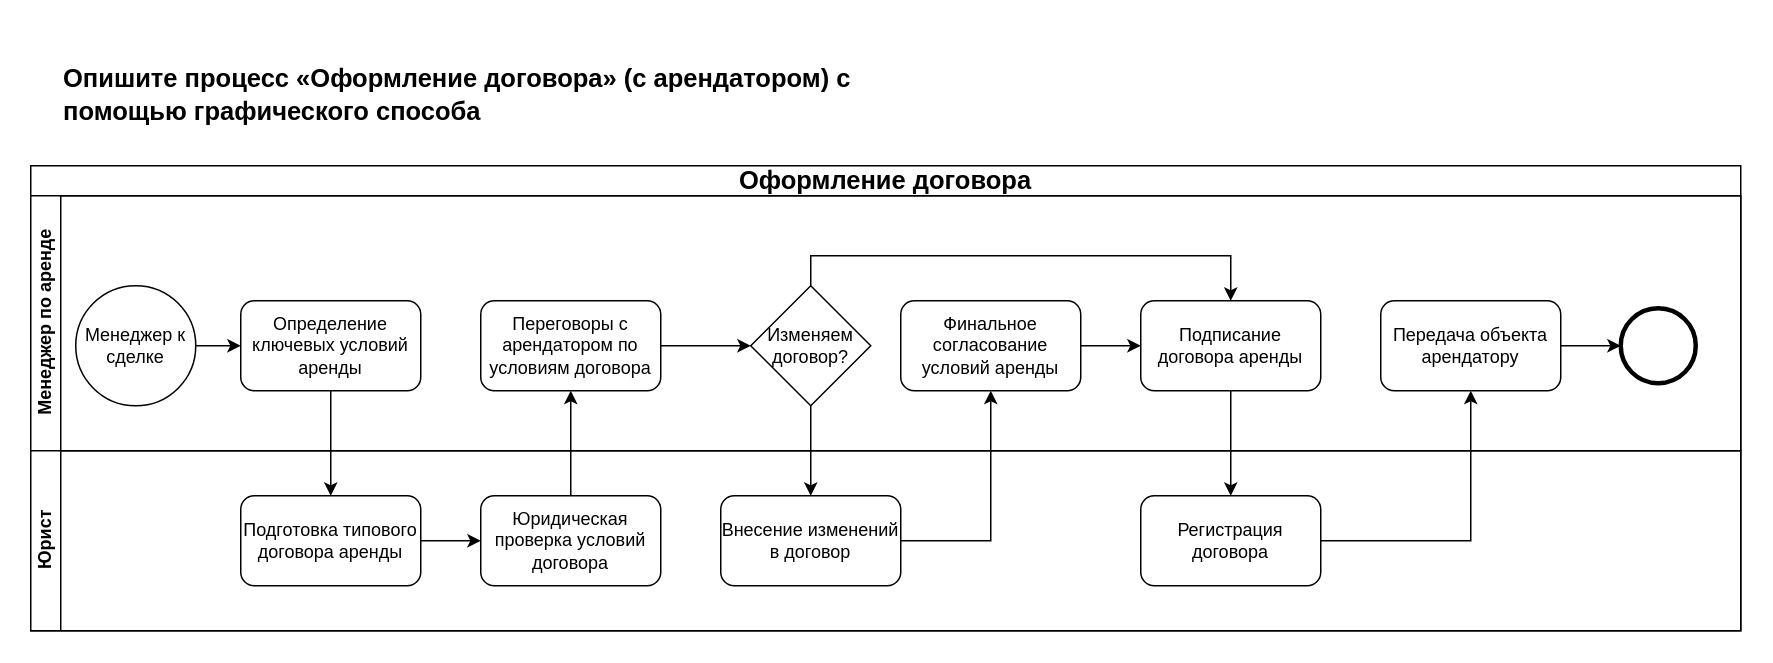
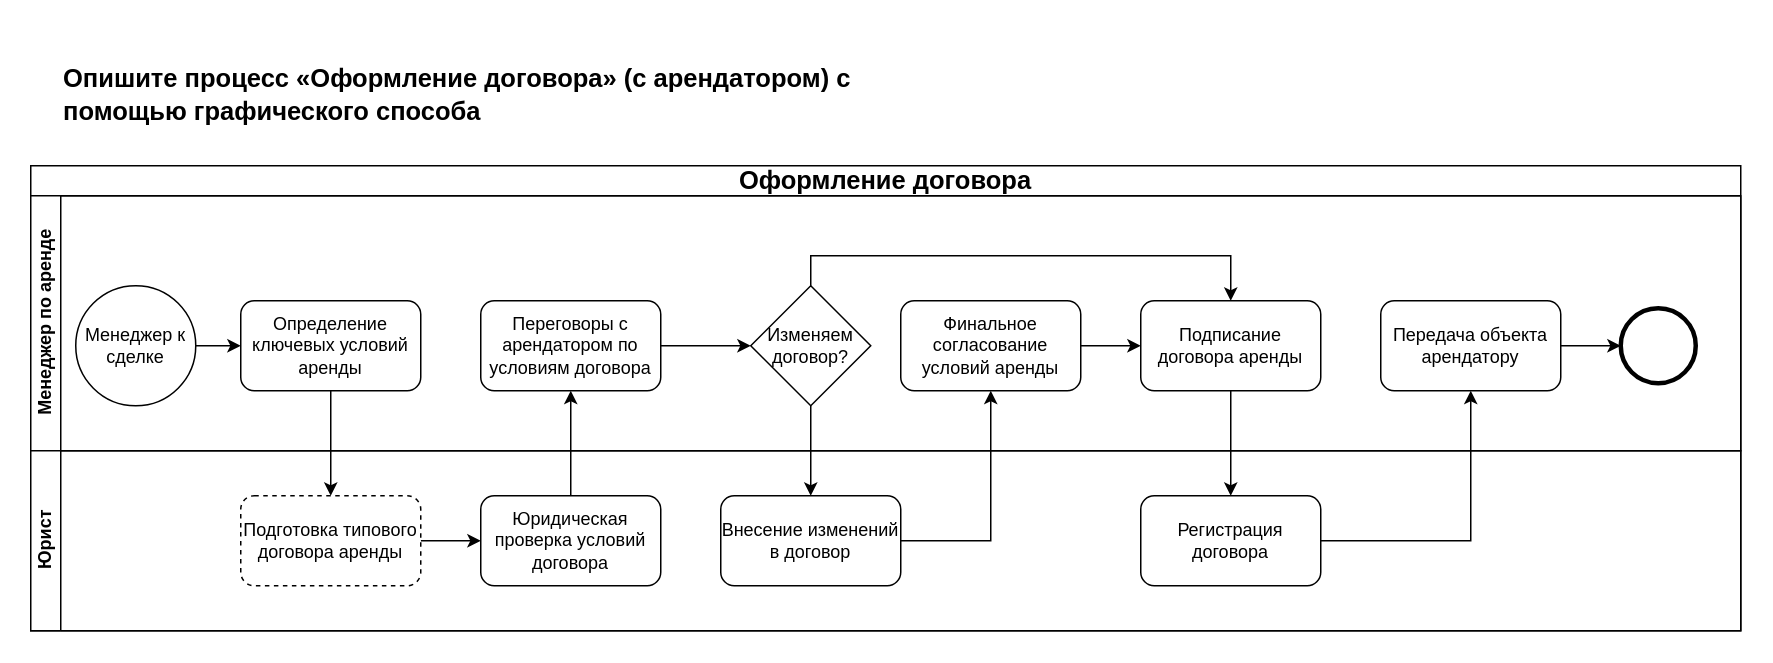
node "Подготовка типового договора аренды": style solid -> dashed
